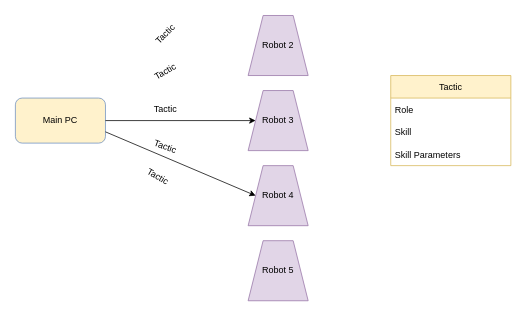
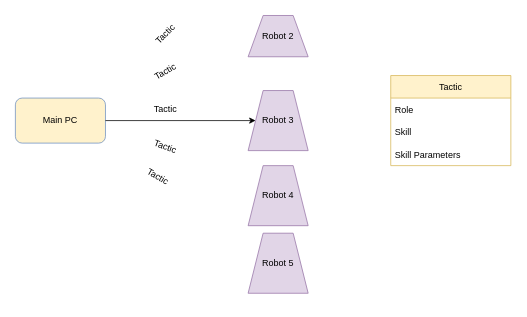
node "Robot 2": size 60x60 -> 60x41
edge "Main PC" -> "Robot 4": removed
node "Robot 5": moved (278, 270) -> (278, 263)
